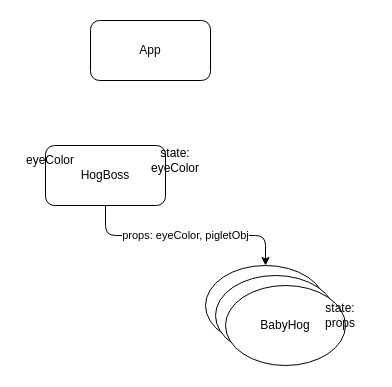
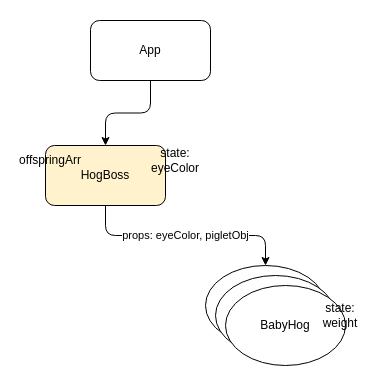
edge "App" -> "HogBoss": added
node "eyeColor": label "eyeColor" -> "offspringArr"
node "HogBoss": fillcolor #ffffff -> #fff2cc
node "state: props": label "state: props" -> "state: weight"
